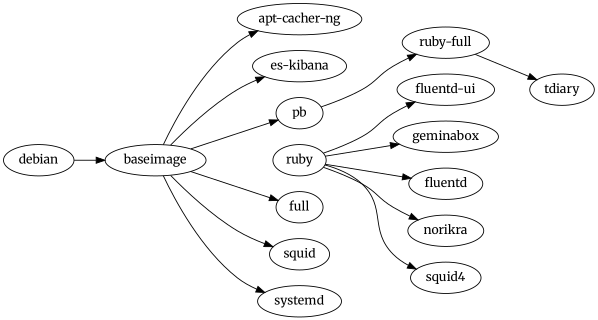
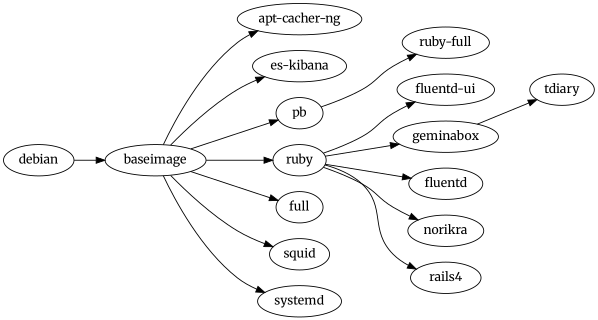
edge "ruby-full" -> "tdiary": now "geminabox" -> "tdiary"
edge "baseimage" -> "ruby": added
node "squid4": label "squid4" -> "rails4"
